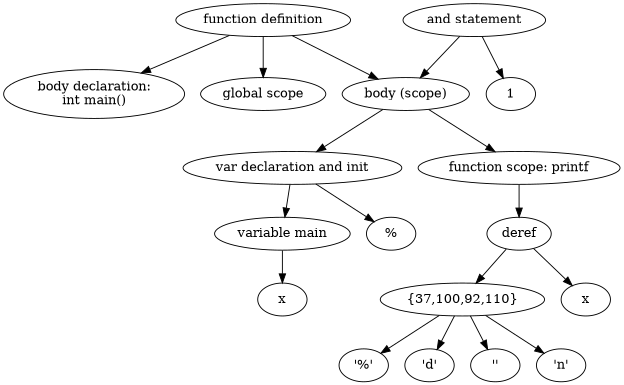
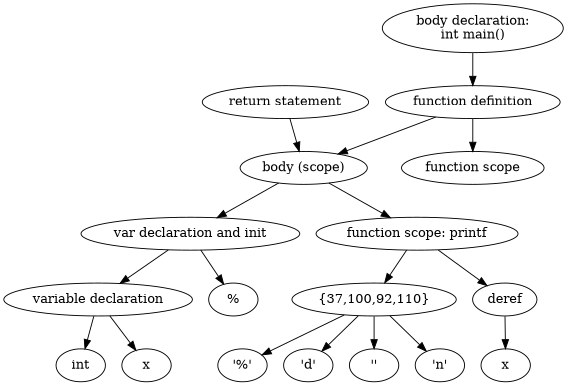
node "and statement": label "and statement" -> "return statement"
edge "function definition" -> "body declaration: int main()": reversed
node "global scope": label "global scope" -> "function scope"
node "1": removed
node "variable main": label "variable main" -> "variable declaration"
edge "deref" -> "{37,100,92,110}": now "function scope: printf" -> "{37,100,92,110}"
node "int": added
